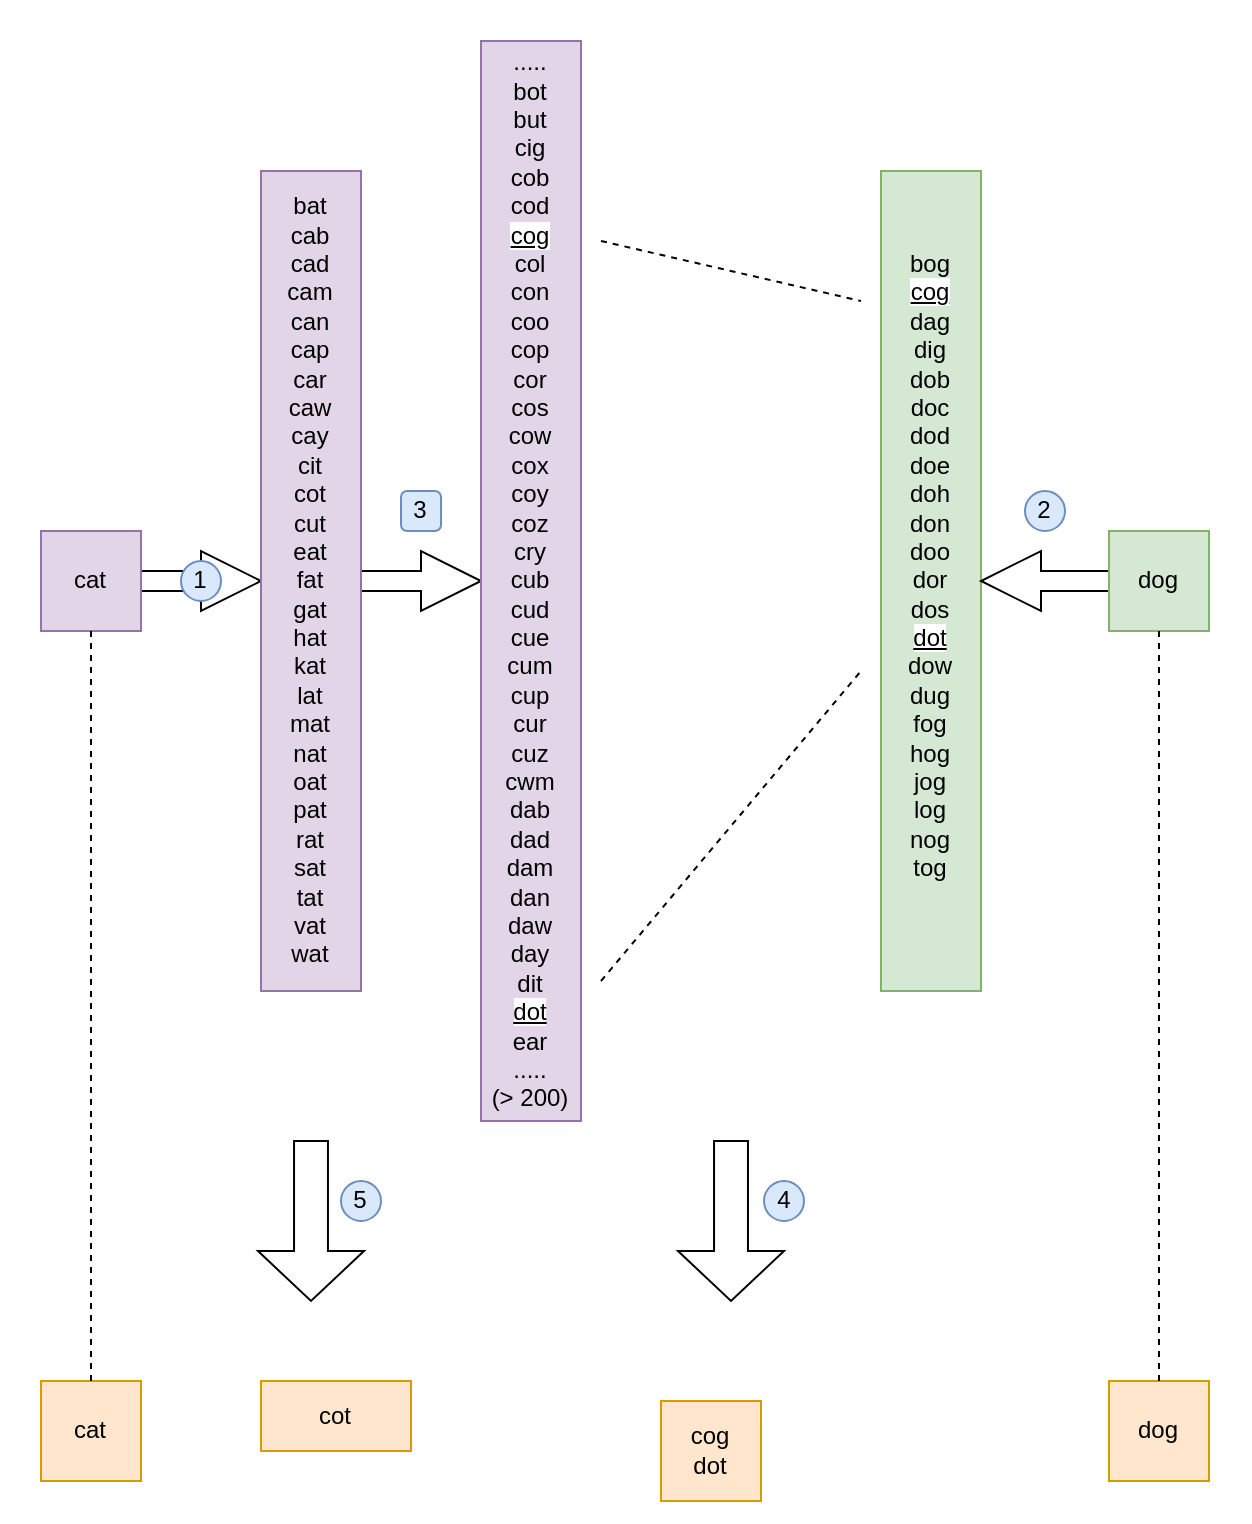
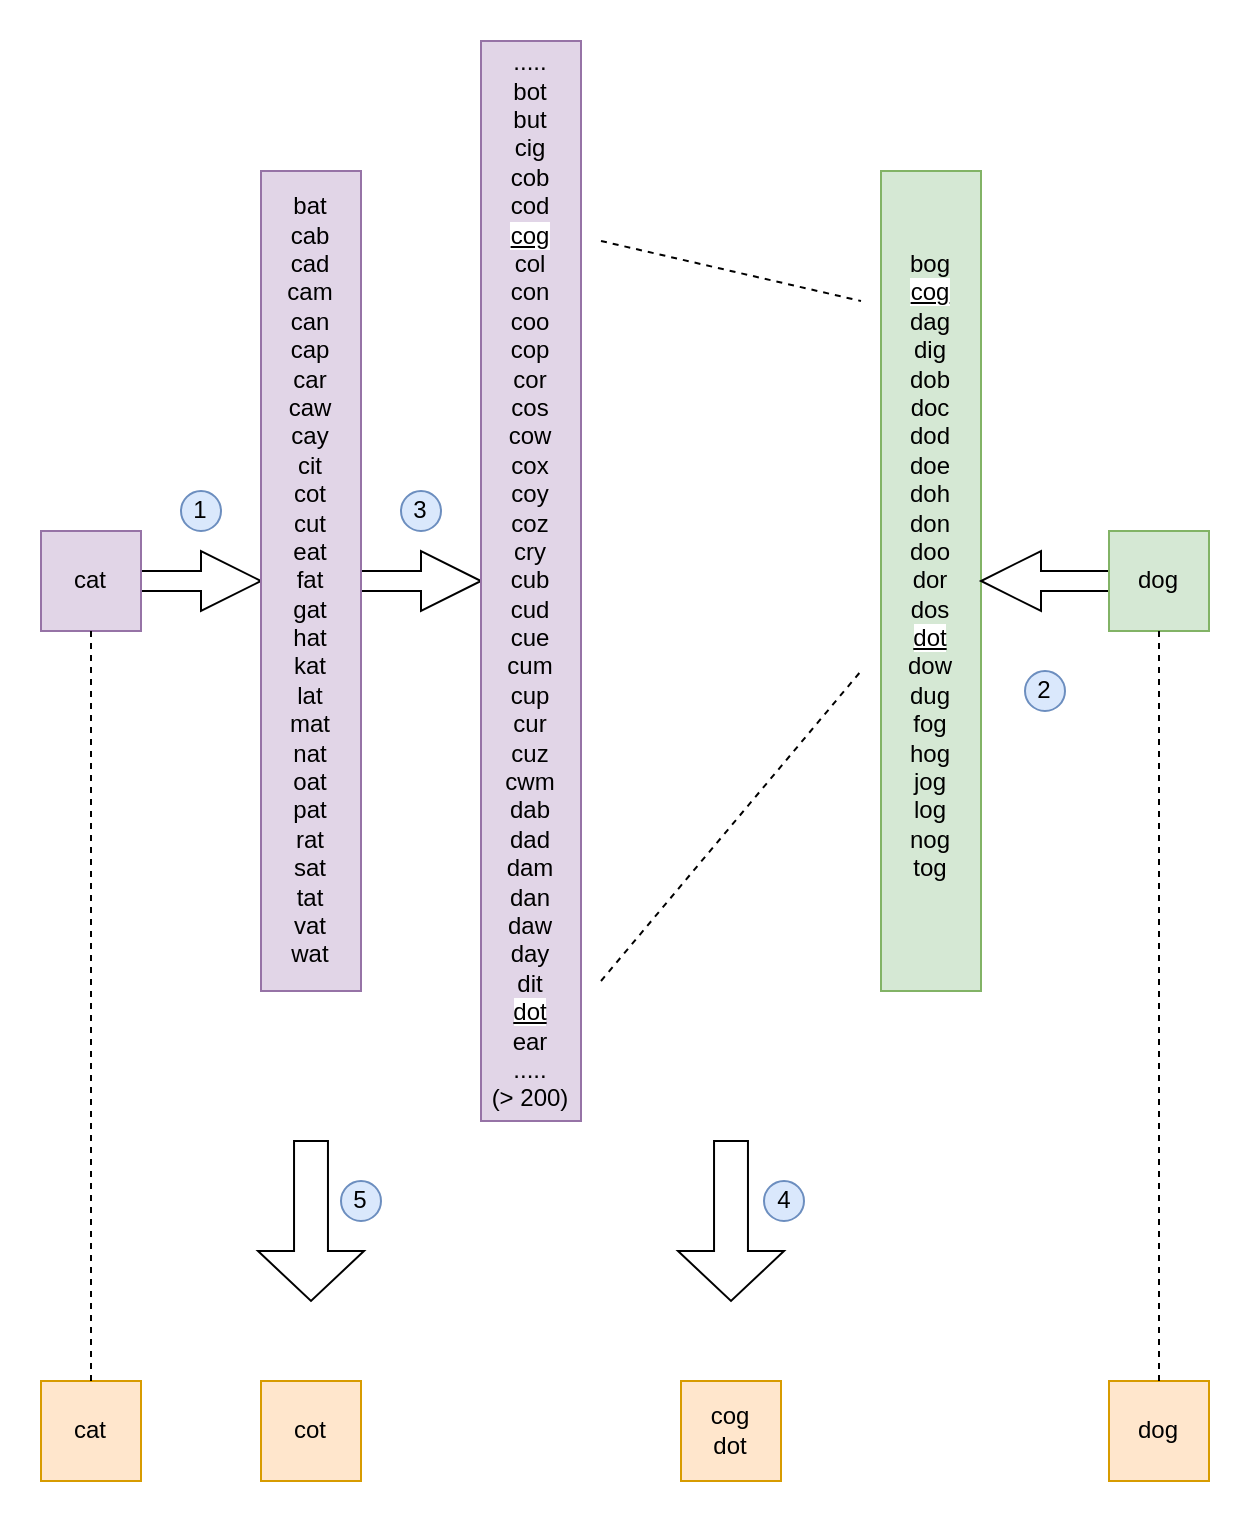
node "3": shape rounded rectangle -> ellipse
node "2": moved (1045, 511) -> (1045, 691)
node "1": moved (201, 581) -> (201, 511)
node "cot": size 150x70 -> 100x100
node "cog dot": moved (711, 1451) -> (731, 1431)
